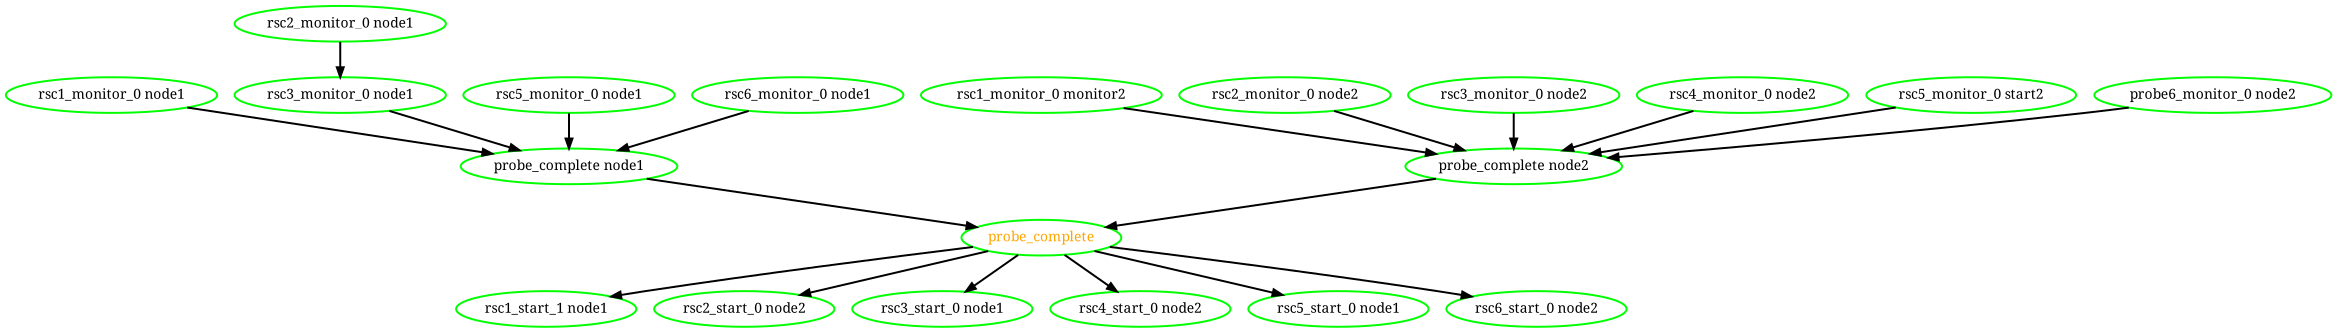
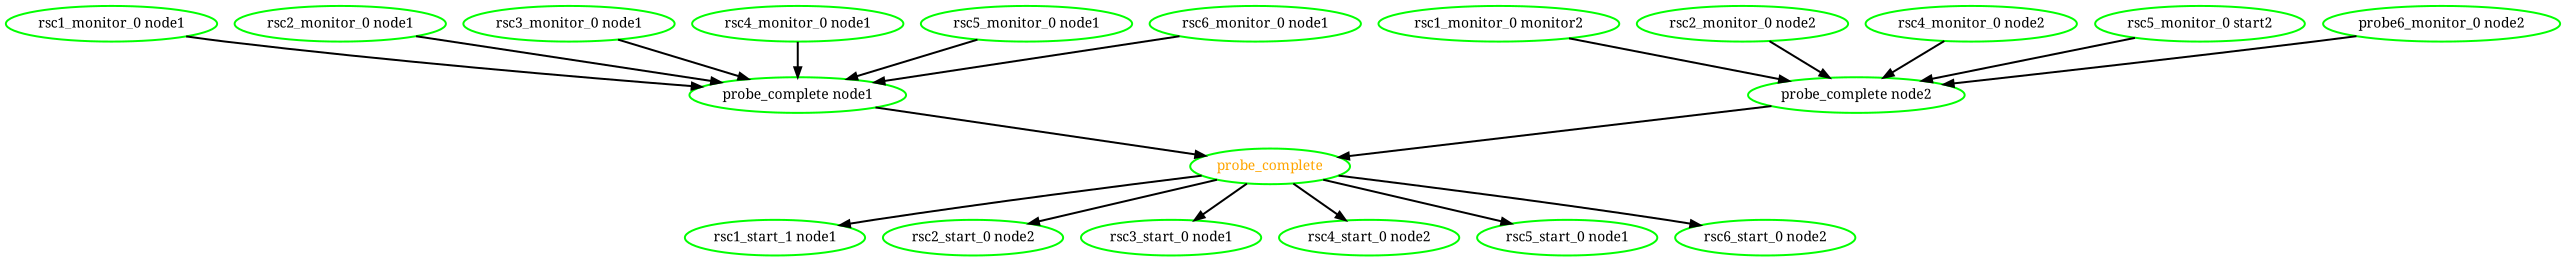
node "rsc4_monitor_0 node1": added
edge "rsc2_monitor_0 node1" -> "rsc3_monitor_0 node1": now "rsc2_monitor_0 node1" -> "probe_complete node1"
node "rsc3_monitor_0 node2": removed
